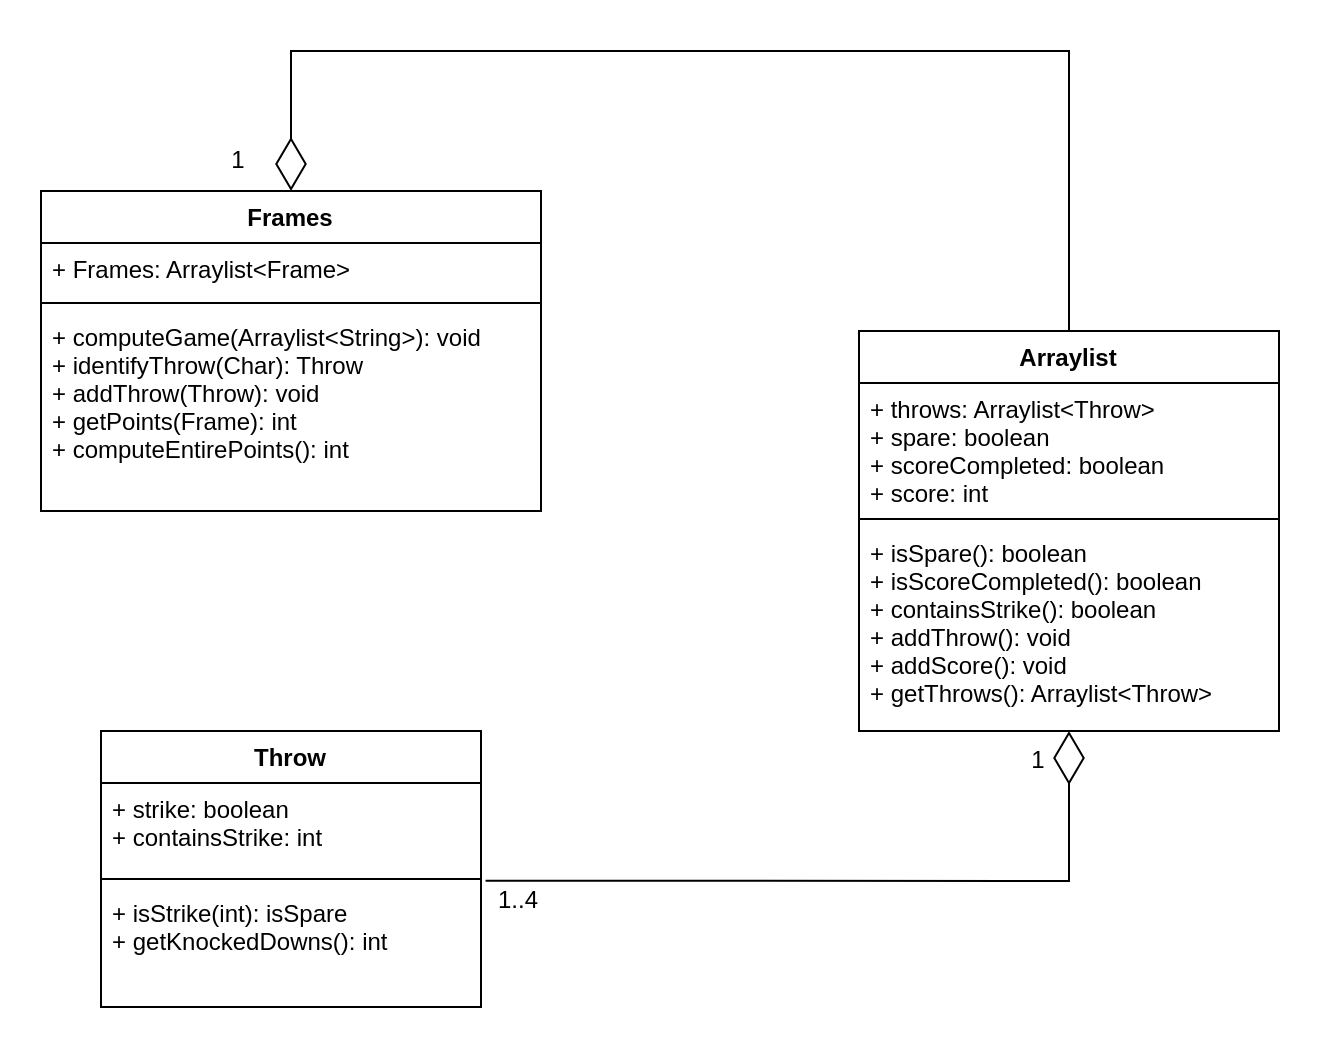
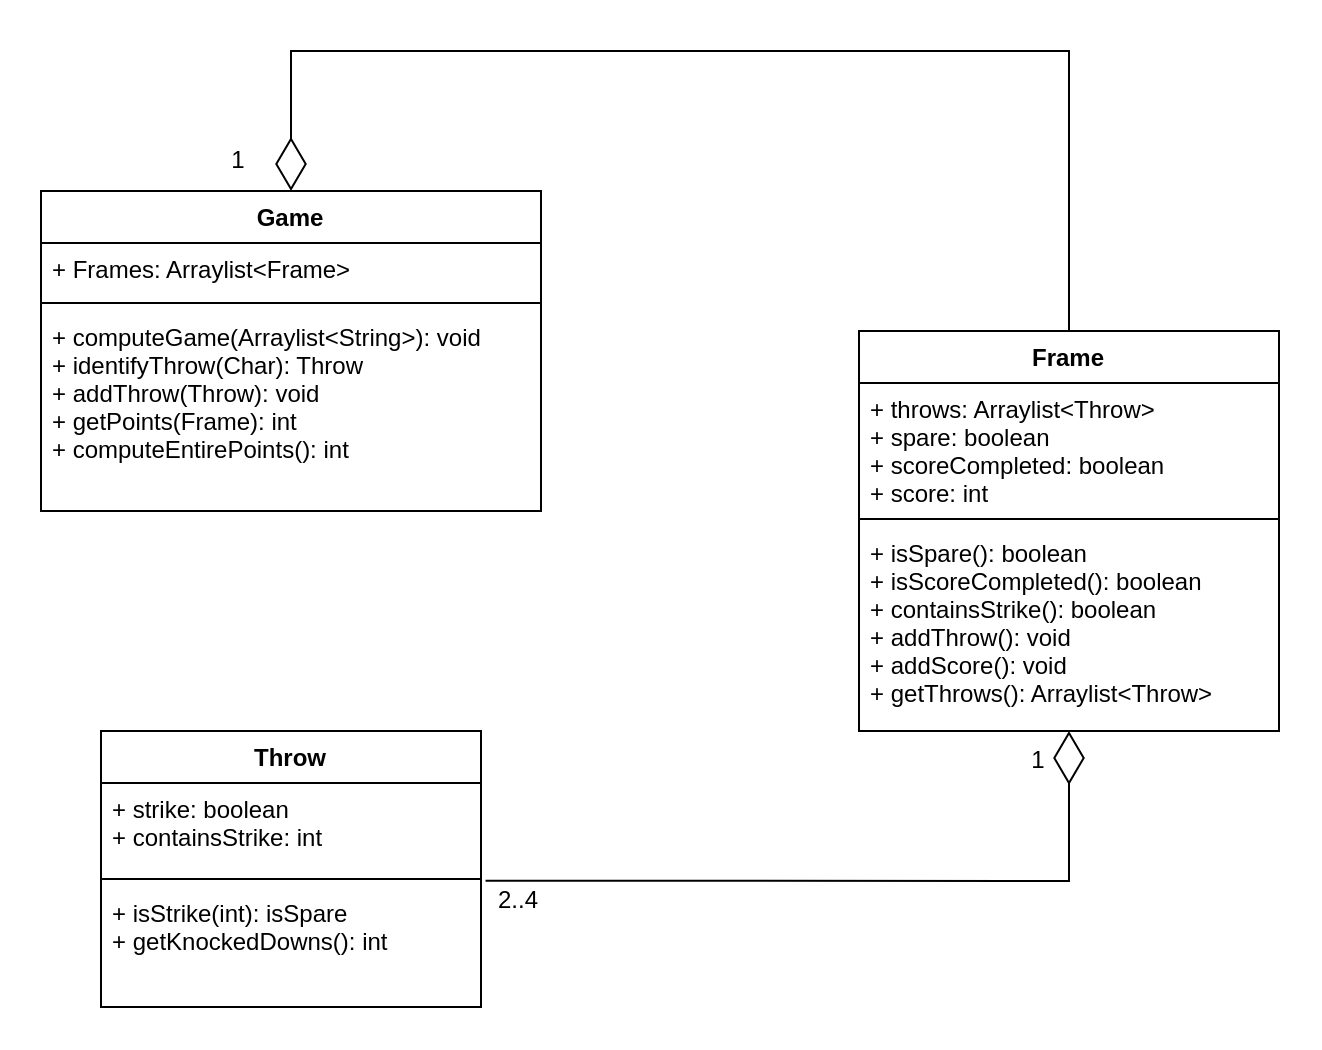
node "Frames": label "Frames" -> "Game"
node "Arraylist": label "Arraylist" -> "Frame"
node "1..4": label "1..4" -> "2..4"
